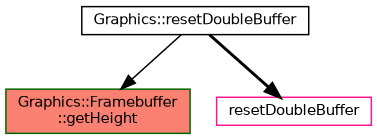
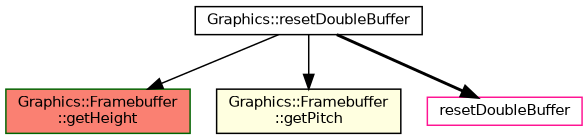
node "Graphics::Framebuffer ::getPitch": added
